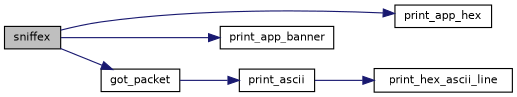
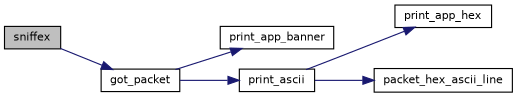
edge "sniffex" -> "print_app_hex": now "print_ascii" -> "print_app_hex"
edge "sniffex" -> "print_app_banner": now "got_packet" -> "print_app_banner"
node "print_hex_ascii_line": label "print_hex_ascii_line" -> "packet_hex_ascii_line"
